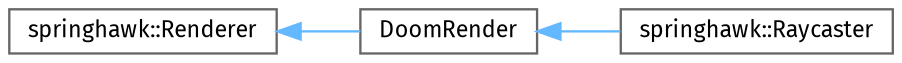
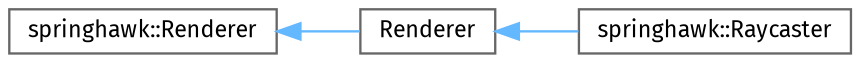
node "DoomRender": label "DoomRender" -> "Renderer"
